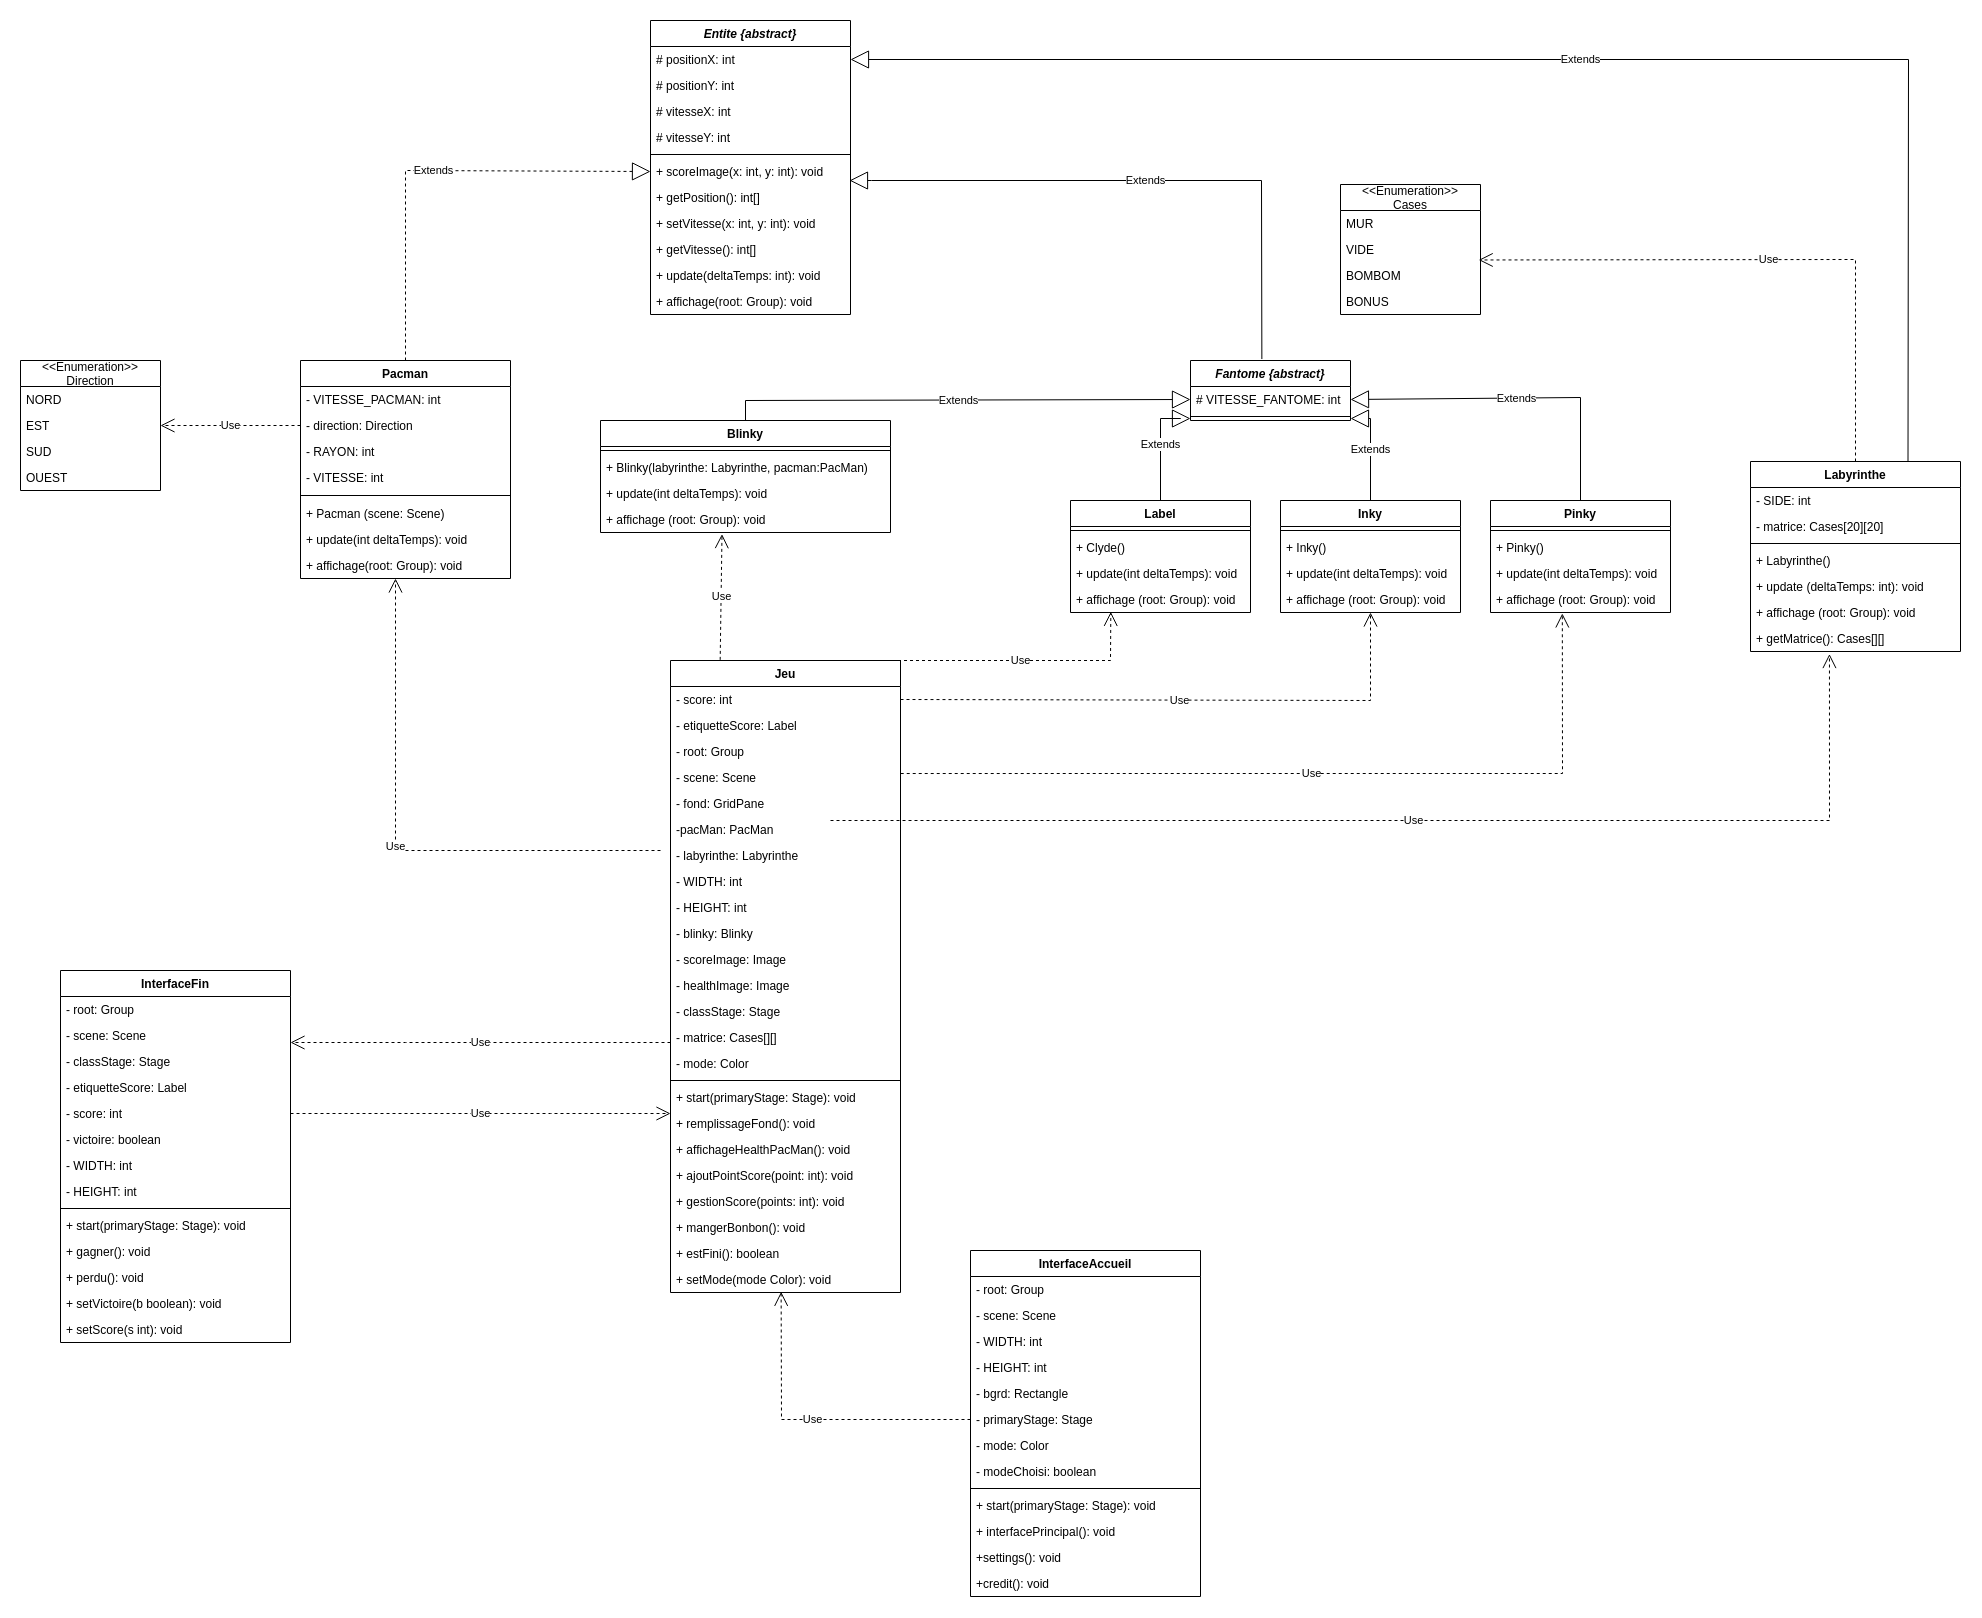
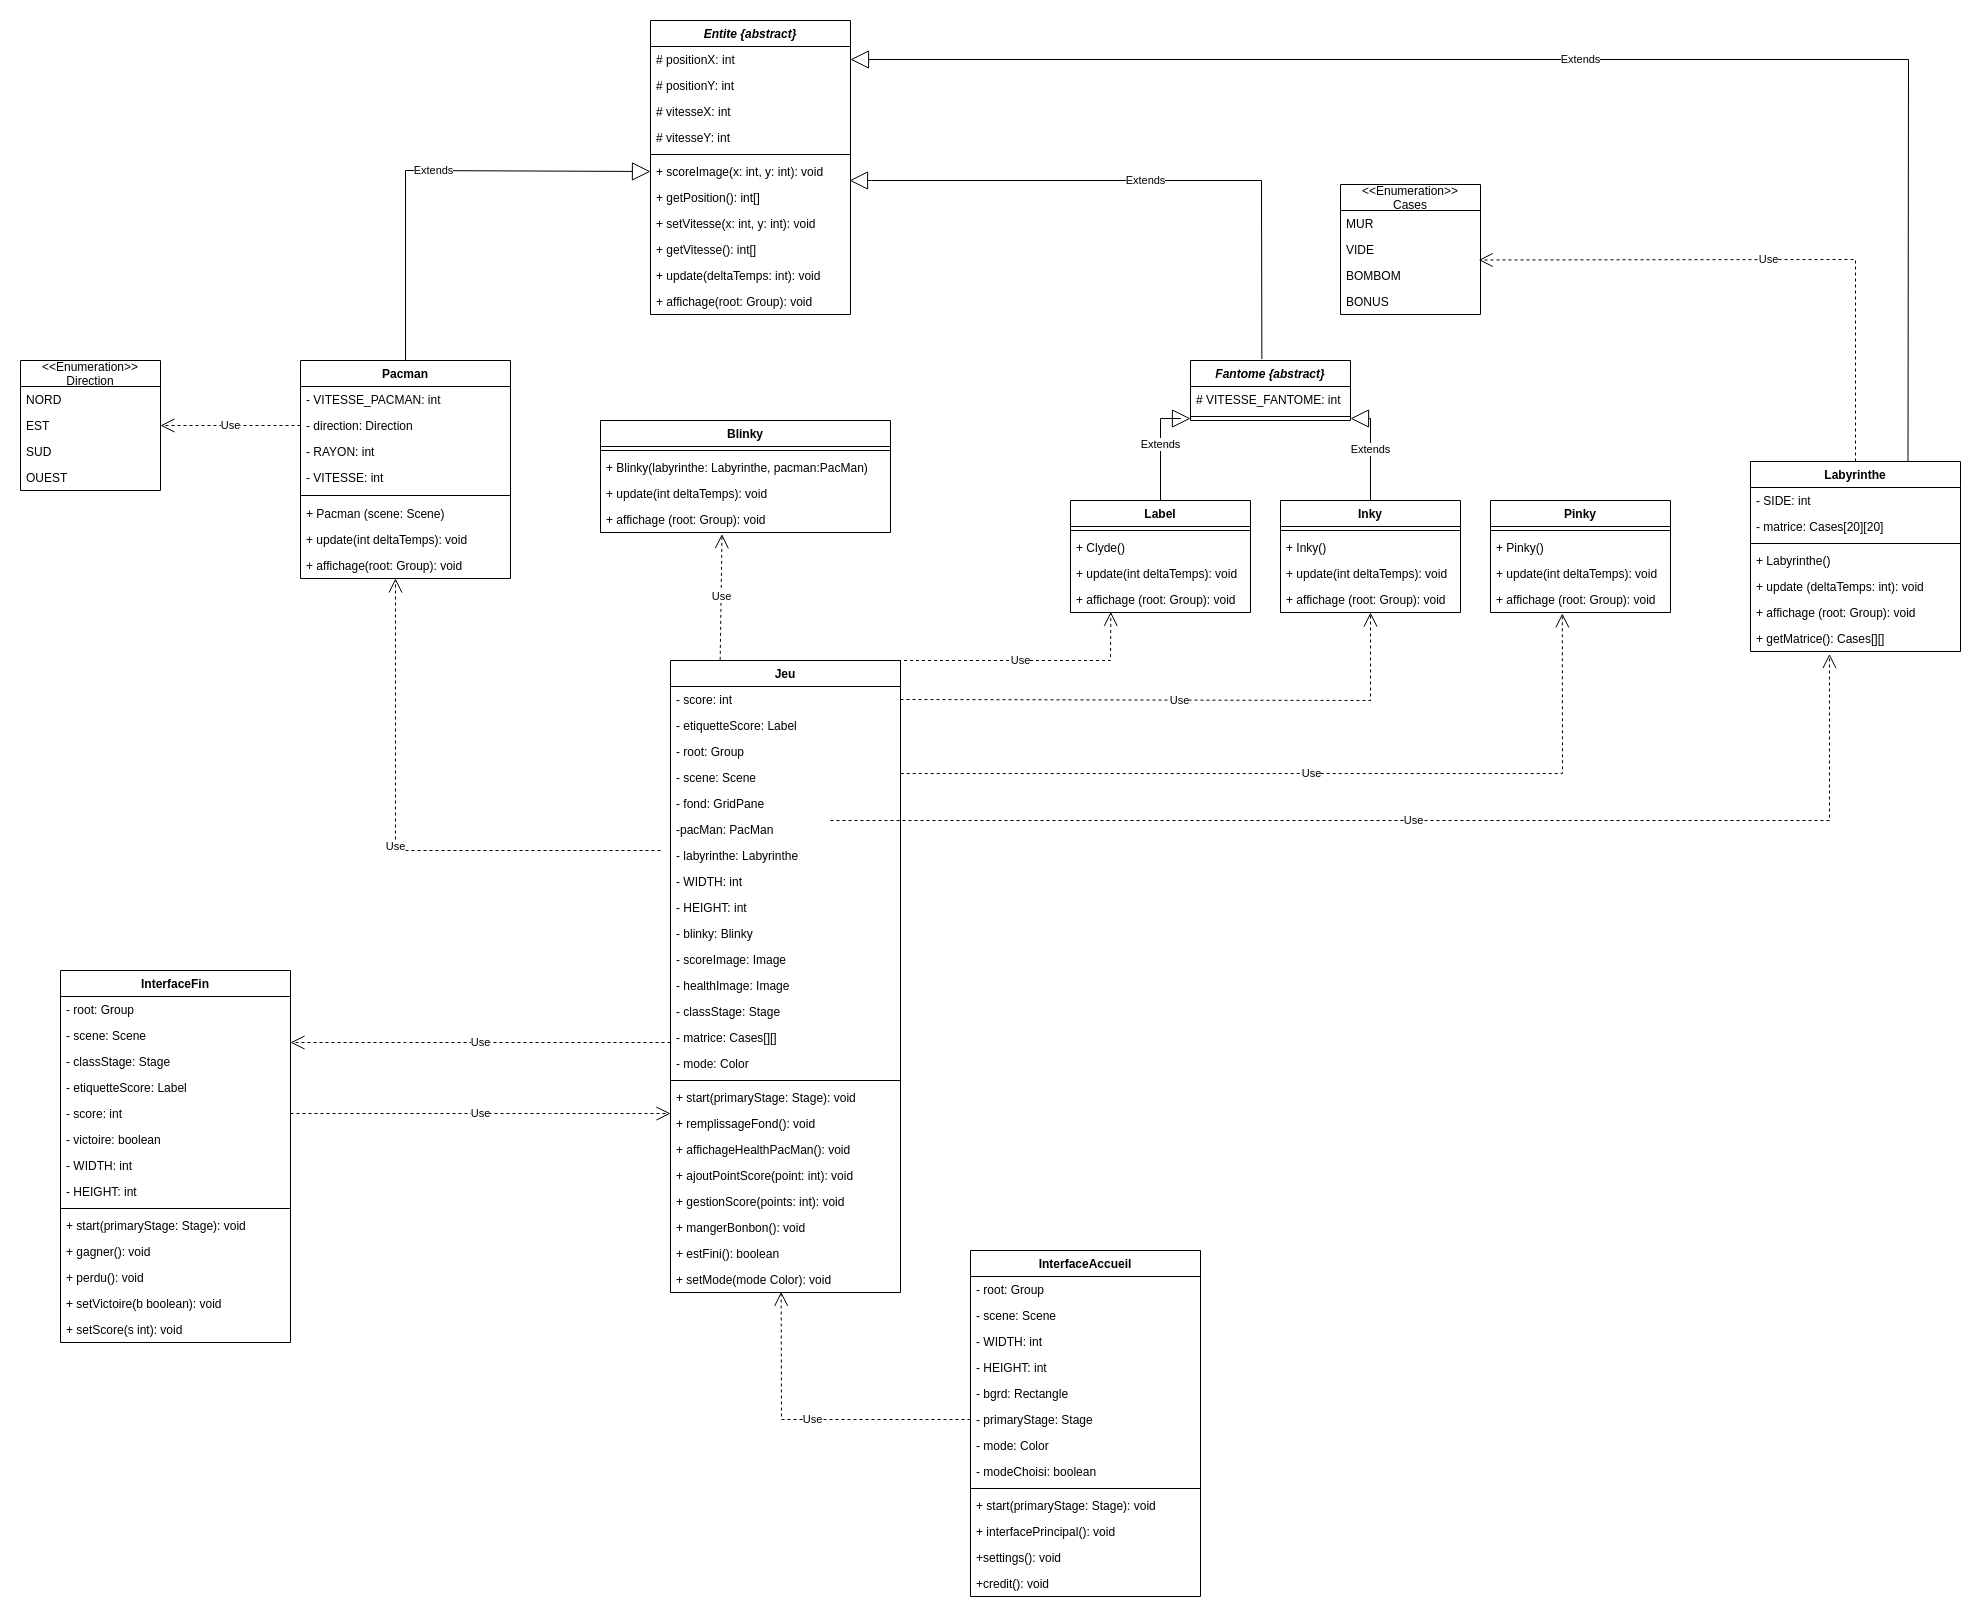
edge "Pacman" -> "+ scoreImage(x: int, y: int): void": style dashed -> solid
edge "Pinky" -> "# VITESSE_FANTOME: int": removed, label "Extends"
edge "Blinky" -> "# VITESSE_FANTOME: int": removed, label "Extends"
